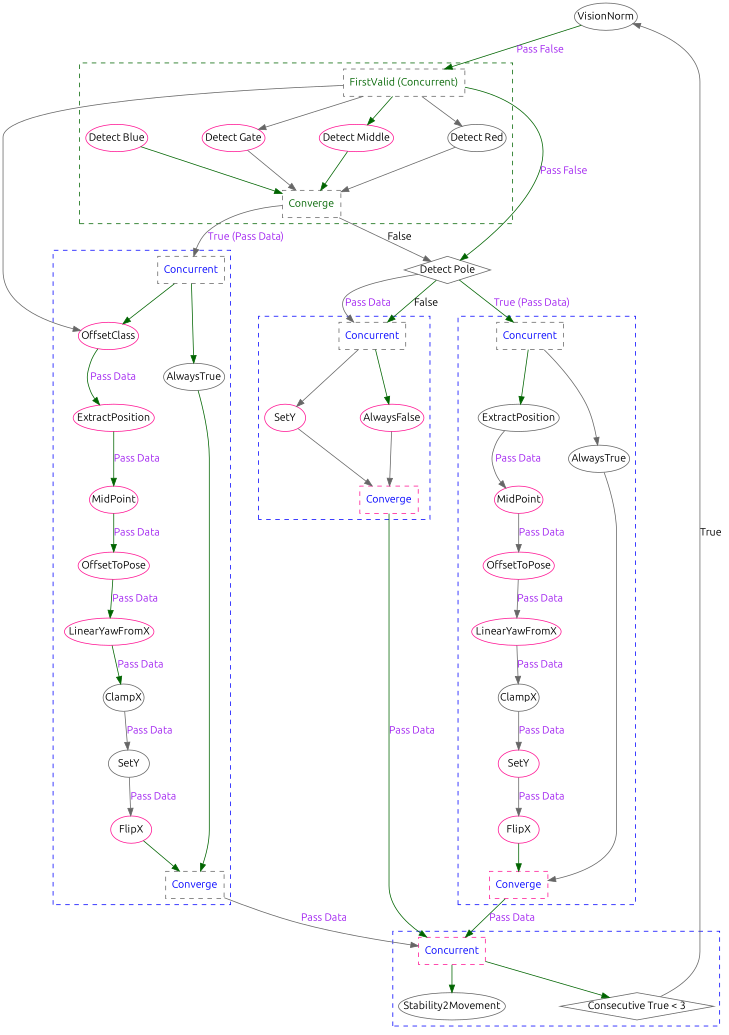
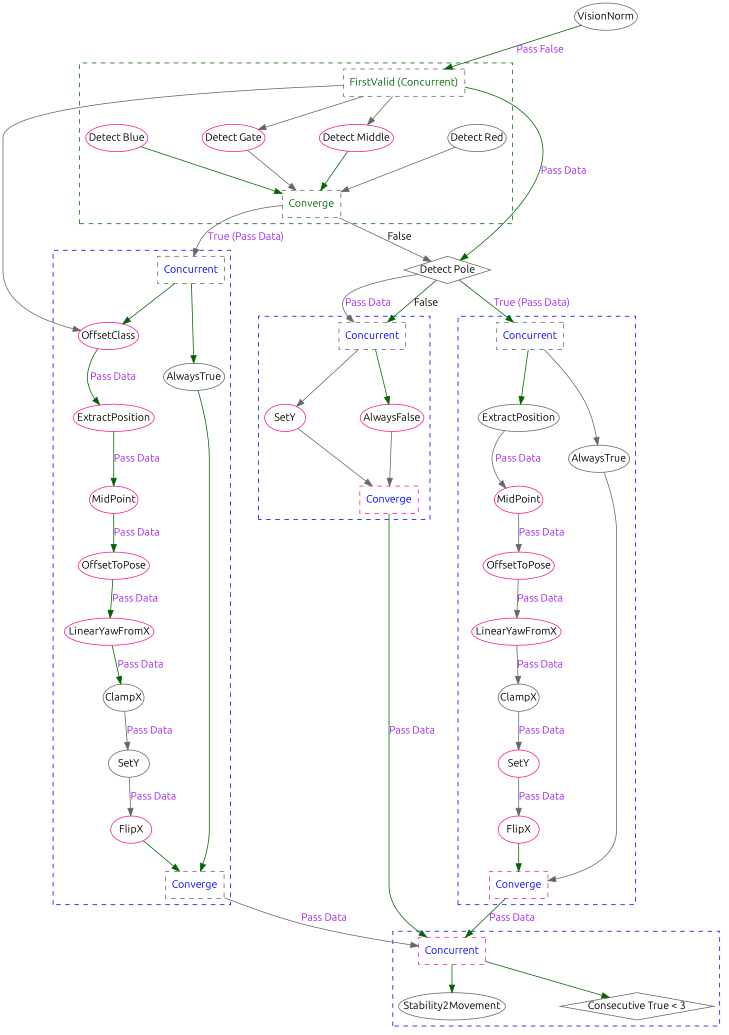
edge "FirstValid (Concurrent)" -> "Detect Middle": color darkgreen -> gray40
edge "FirstValid (Concurrent)" -> "Detect Red": removed
edge "FirstValid (Concurrent)" -> "Detect Pole": label "Pass False" -> "Pass Data"
edge "Consecutive True < 3" -> "VisionNorm": removed, label "True"
